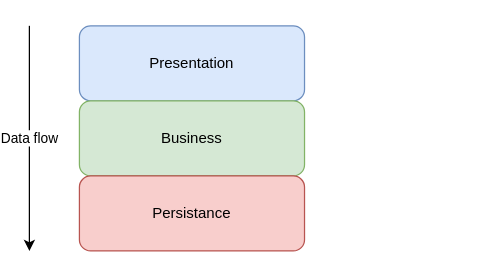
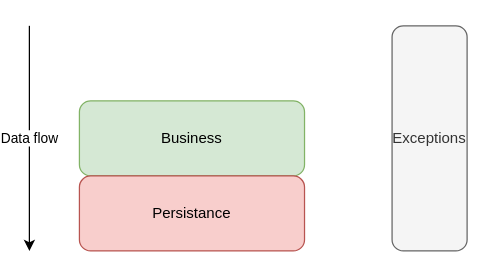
node "Presentation": removed
node "Exceptions": added
